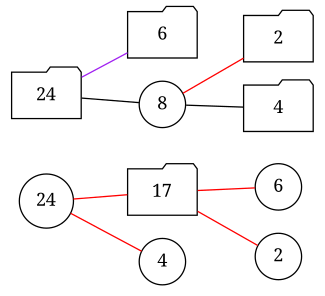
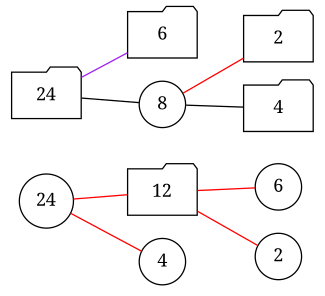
node "17": label "17" -> "12"
